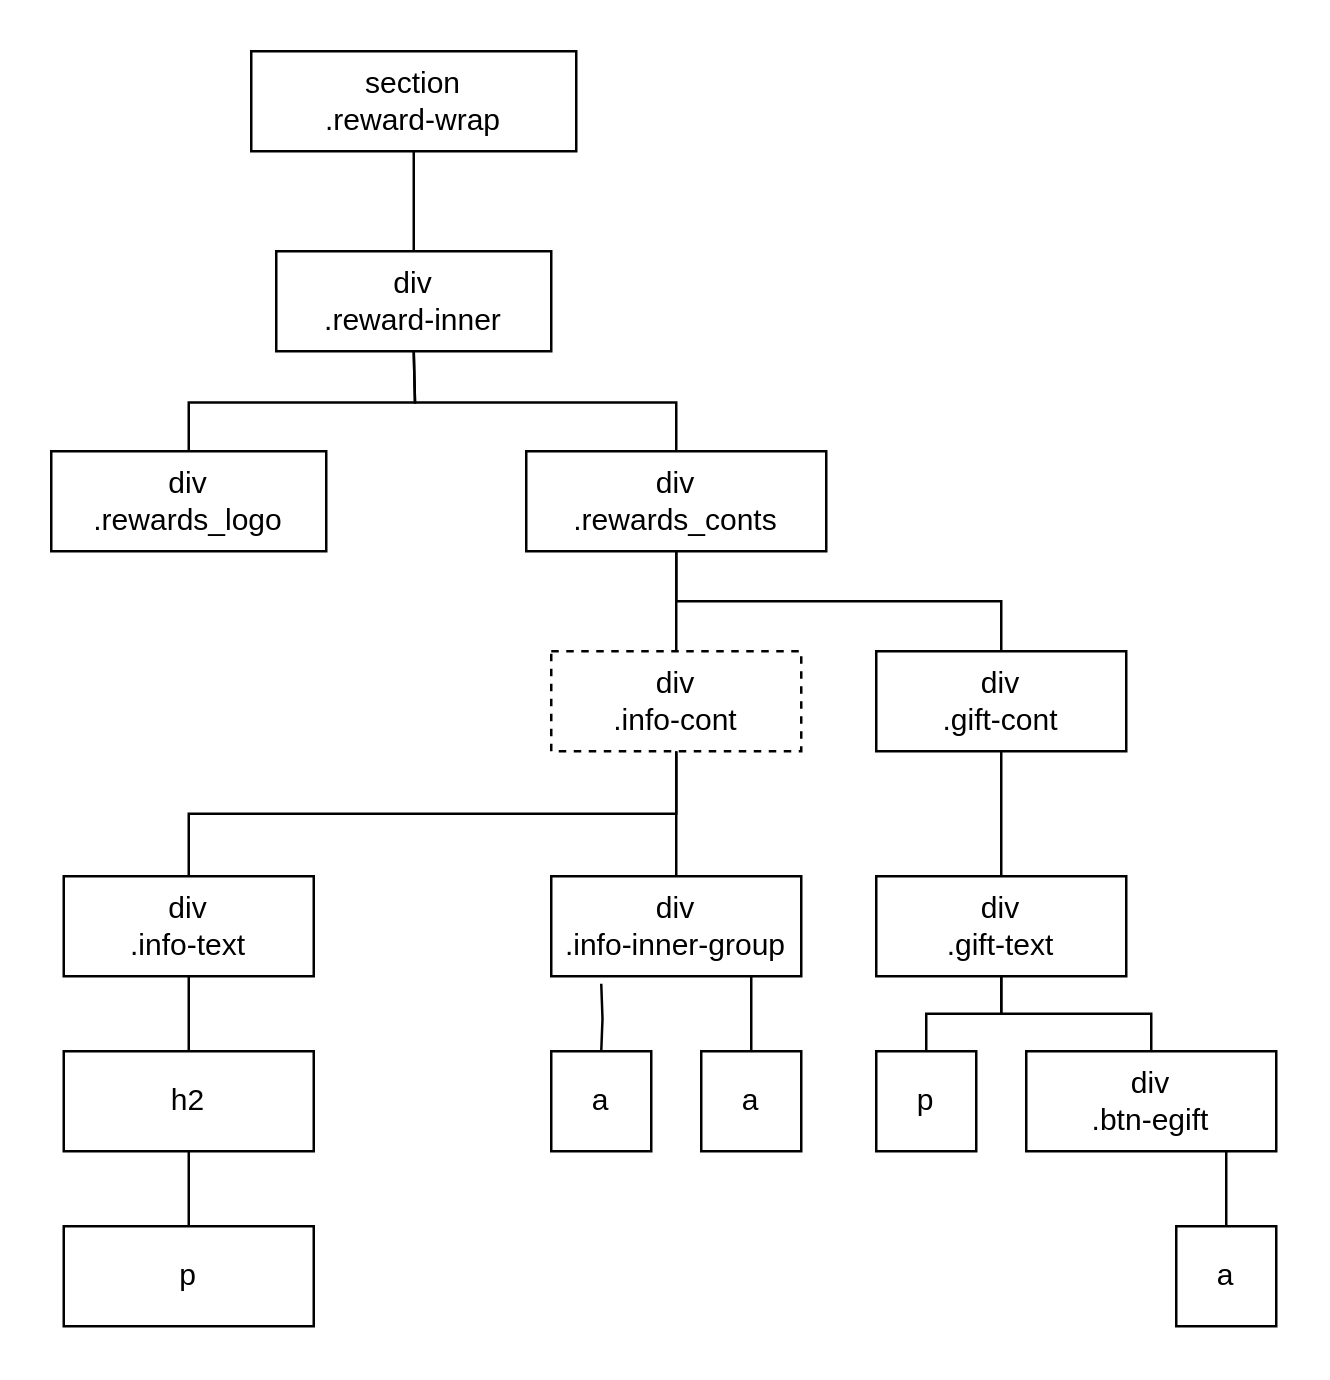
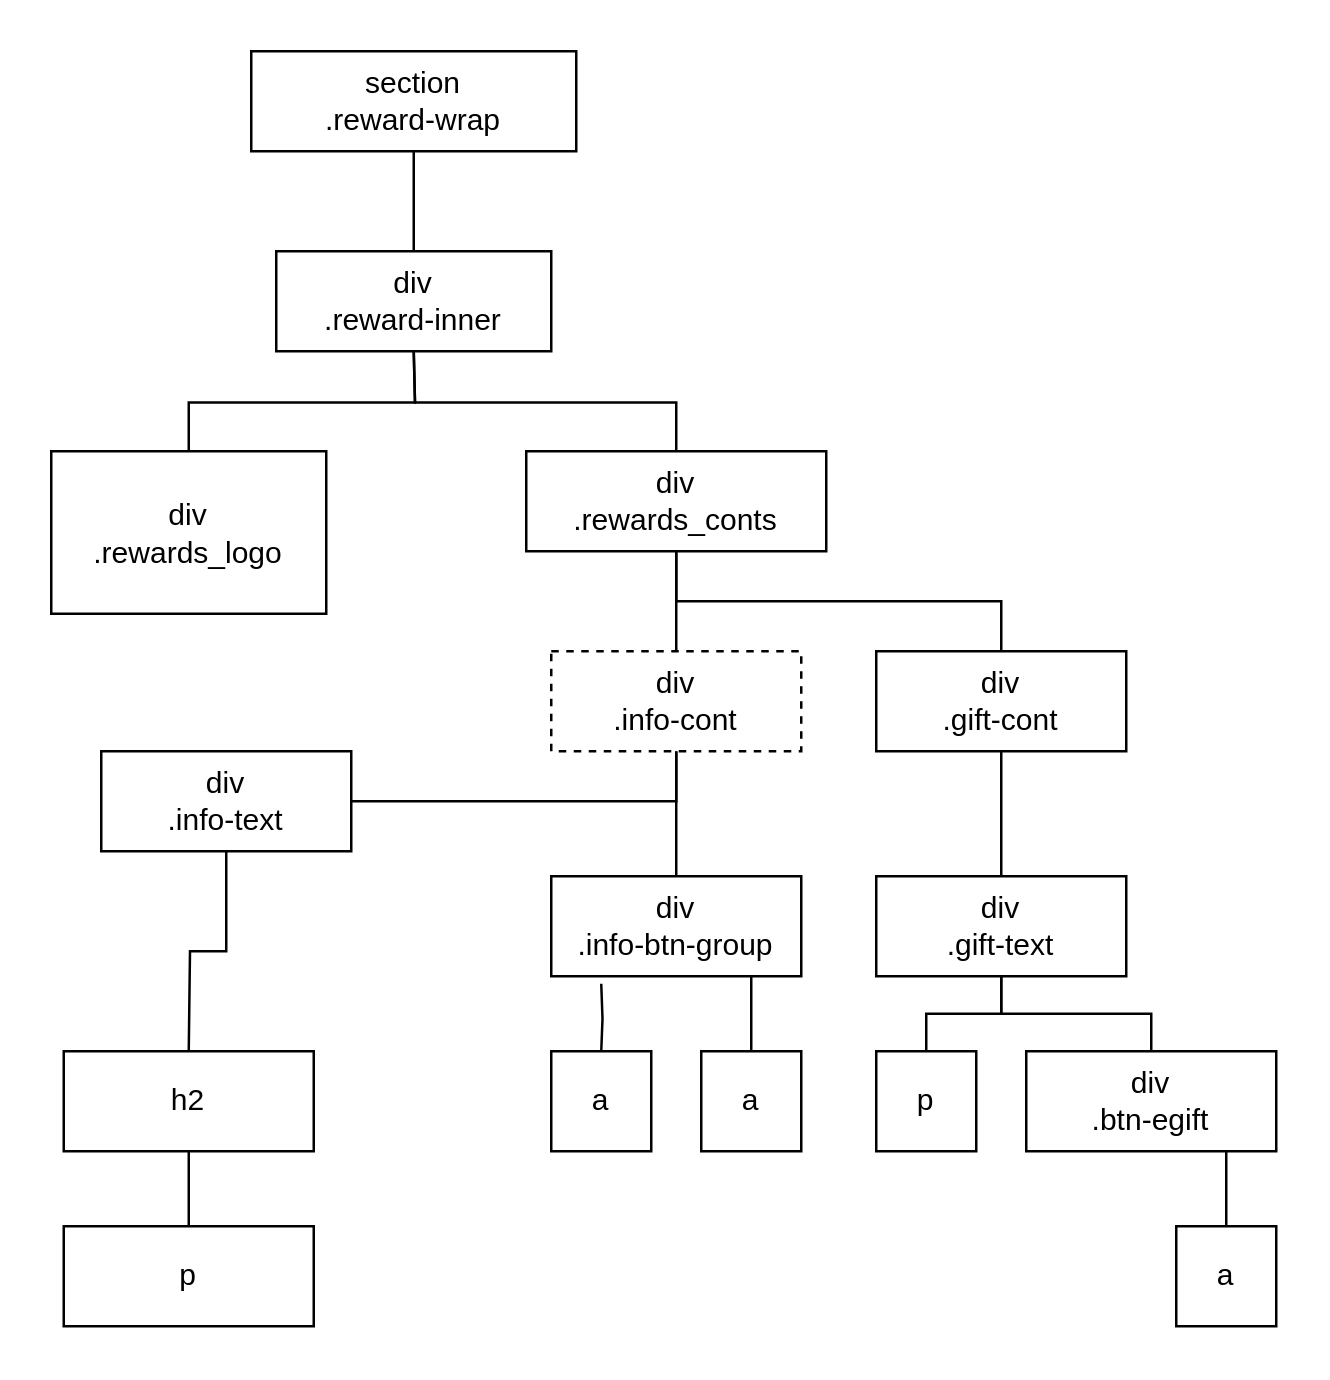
node "div .rewards_logo": size 275x100 -> 275x163
node "div .info-text": moved (189, 926) -> (226, 801)
node "div .info-inner-group": label "div .info-inner-group" -> "div .info-btn-group"
